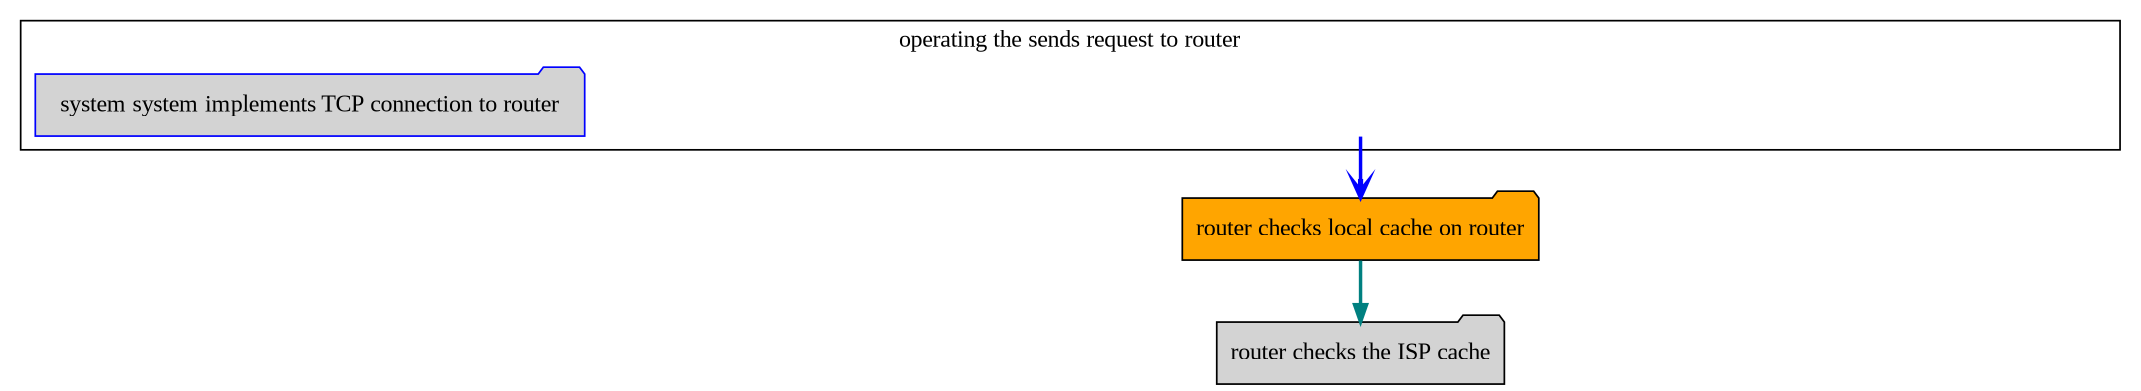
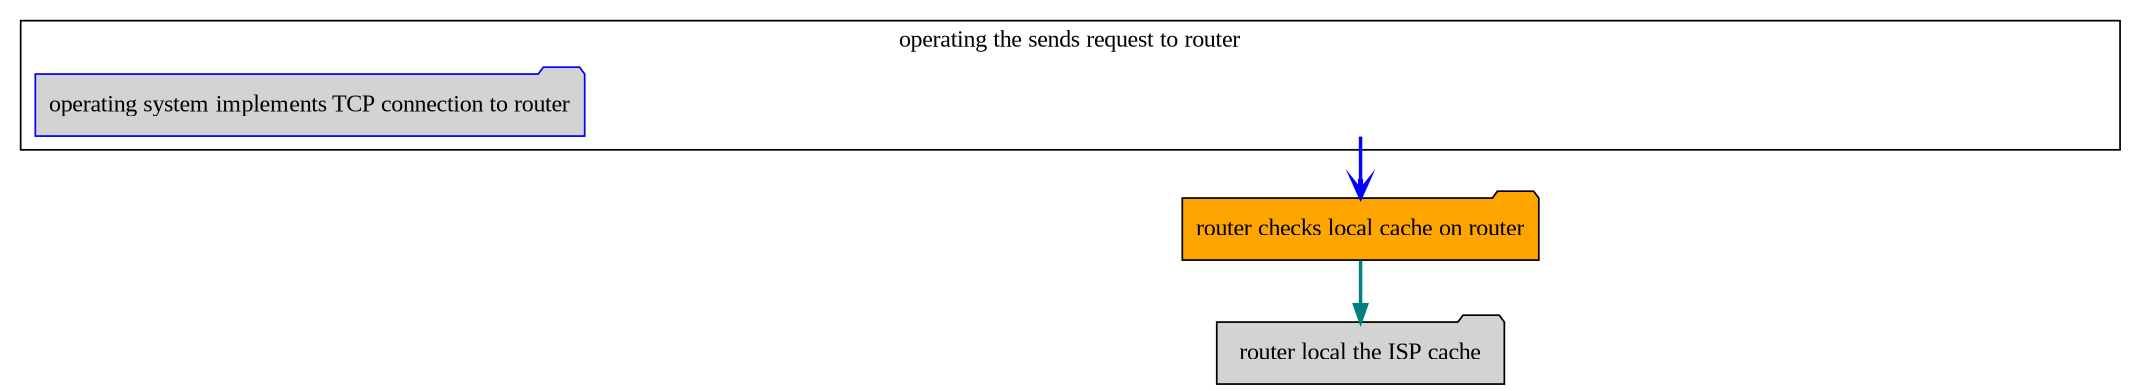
node "system system implements TCP connection to router": label "system system implements TCP connection to router" -> "operating system implements TCP connection to router"
node "router checks the ISP cache": label "router checks the ISP cache" -> "router local the ISP cache"
